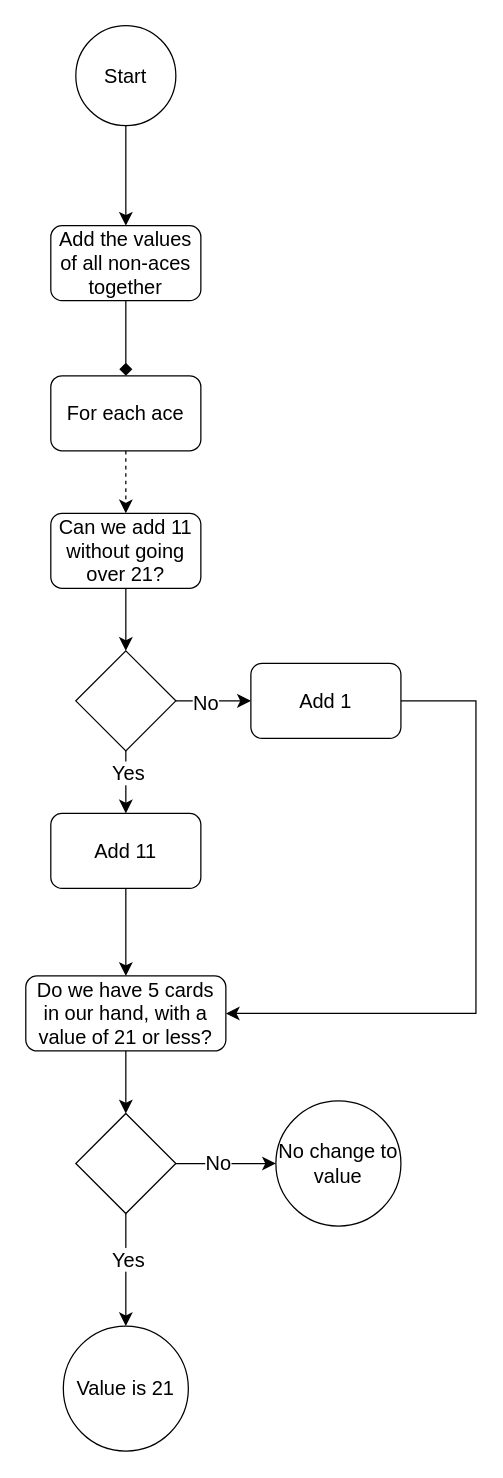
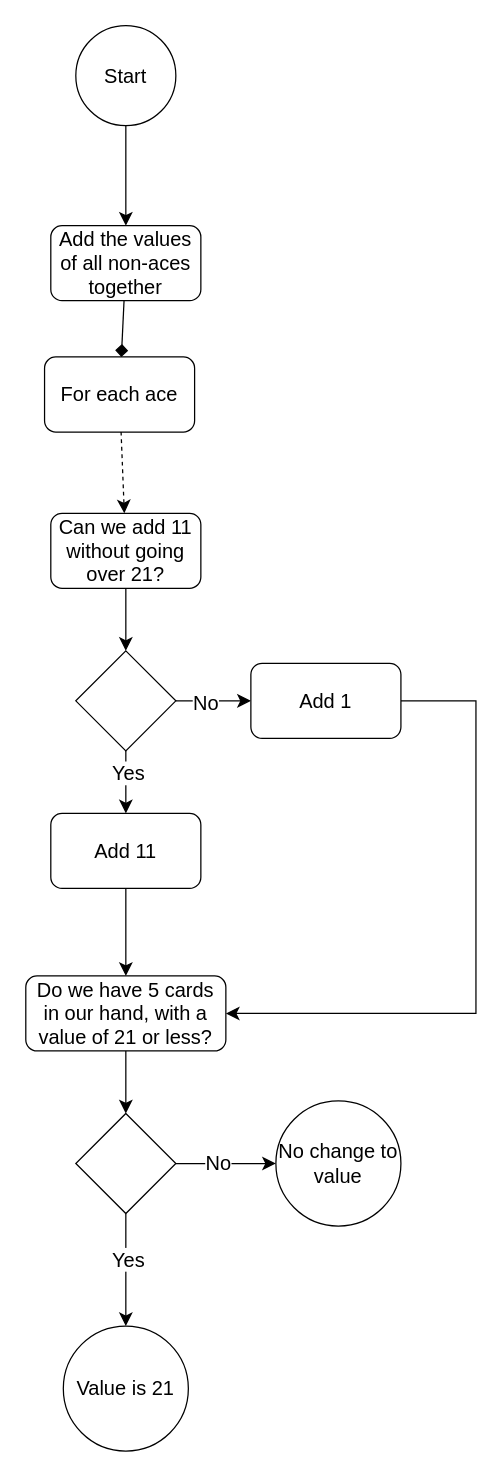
node "For each ace": moved (126, 413) -> (119, 394)
